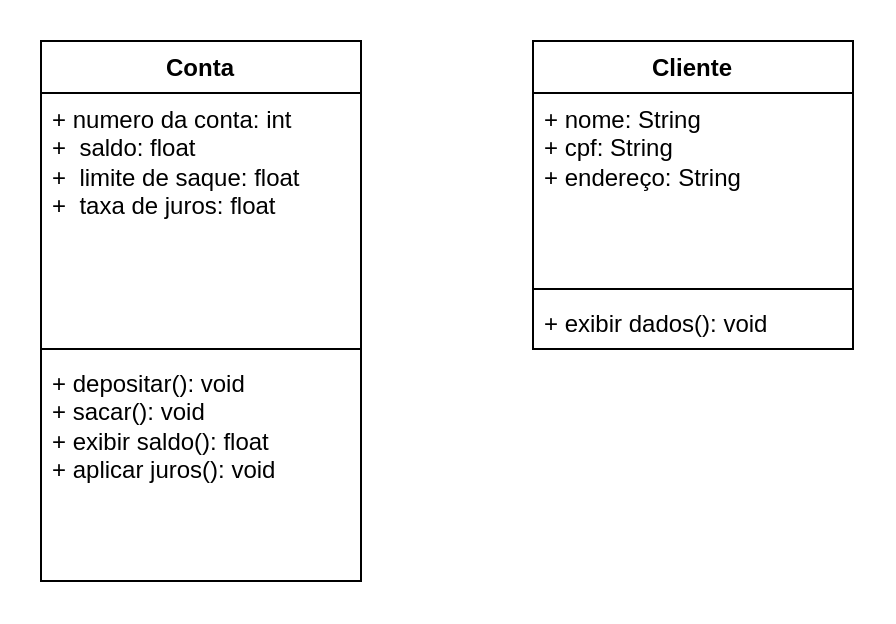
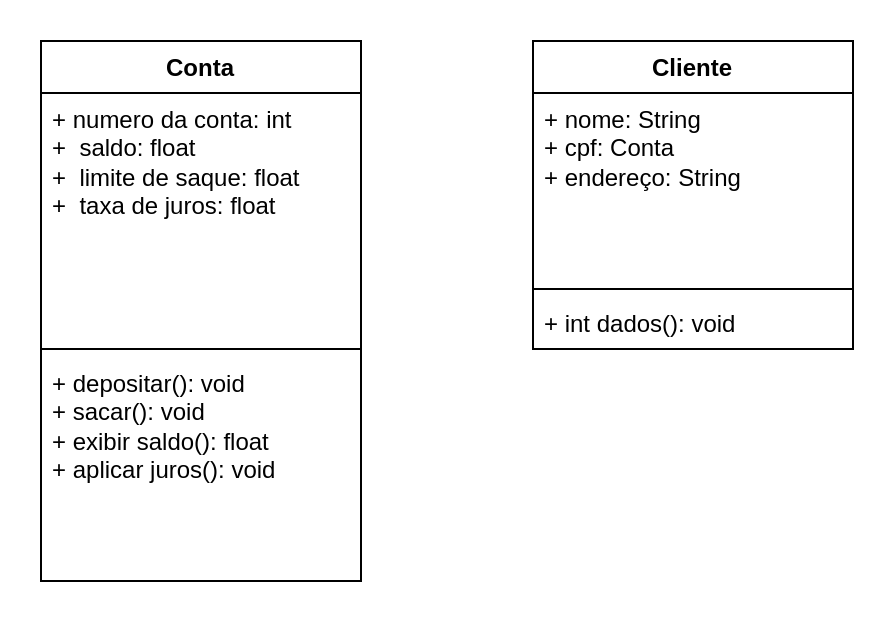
node "+ nome: String + cpf: String + endereço: String": label "+ nome: String + cpf: String + endereço: String" -> "+ nome: String + cpf: Conta + endereço: String"
node "+ exibir dados(): void": label "+ exibir dados(): void" -> "+ int dados(): void"
